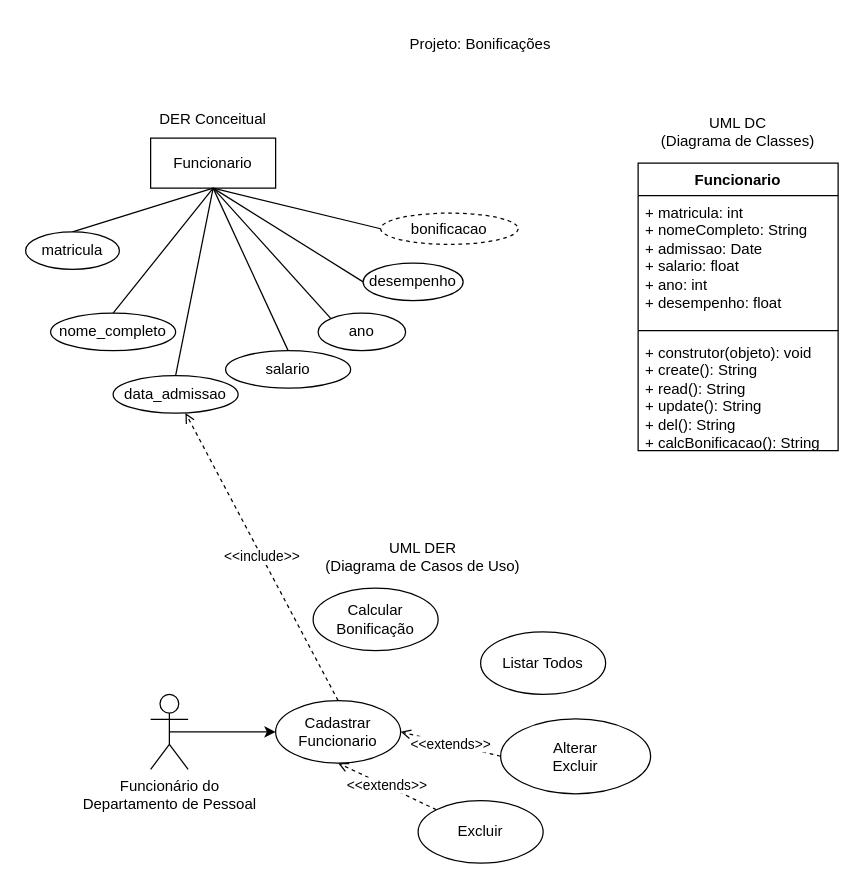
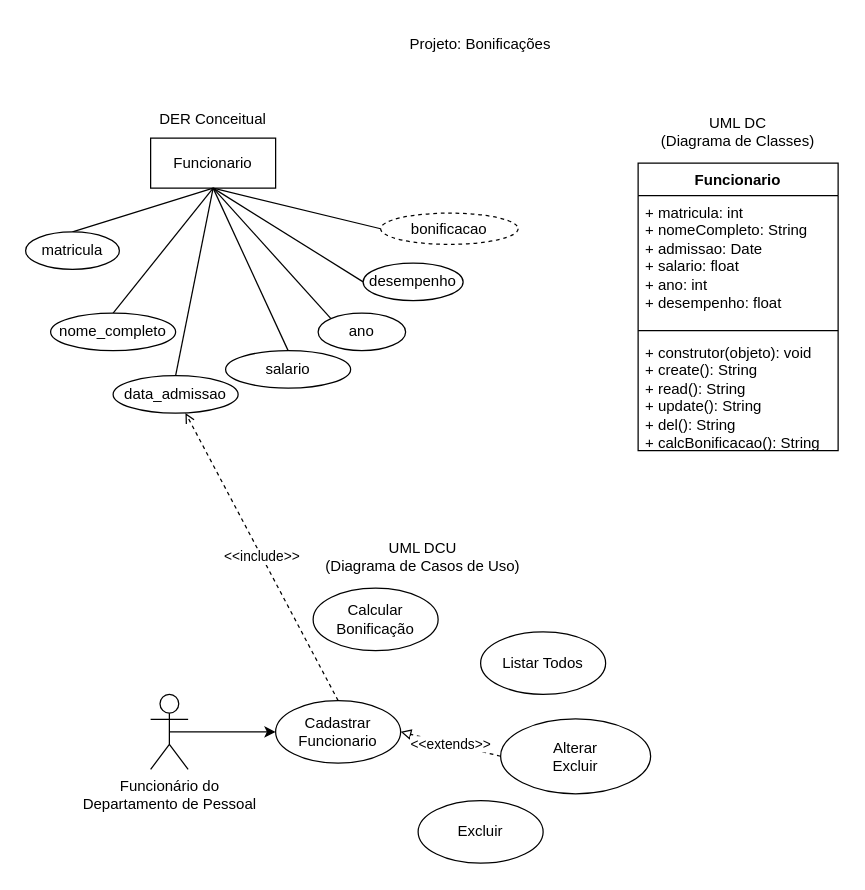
node "UML DER (Diagrama de Casos de Uso)": label "UML DER (Diagrama de Casos de Uso)" -> "UML DCU (Diagrama de Casos de Uso)"
edge "Alterar Excluir" -> "Cadastrar Funcionario": arrowhead open -> block
edge "Excluir" -> "Cadastrar Funcionario": removed, label "<<extends>>"
